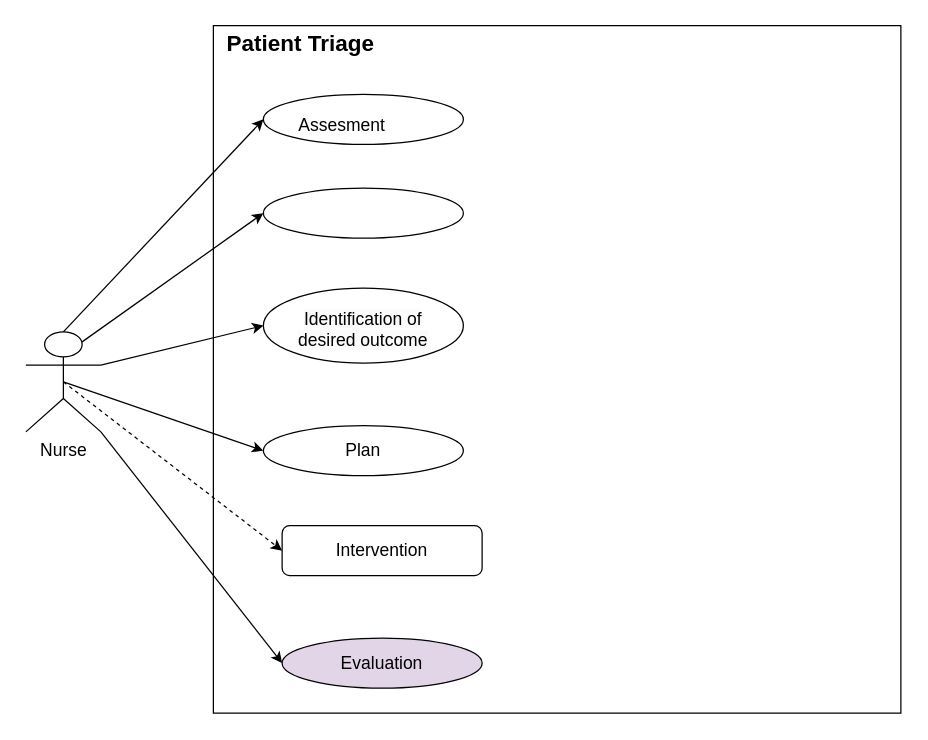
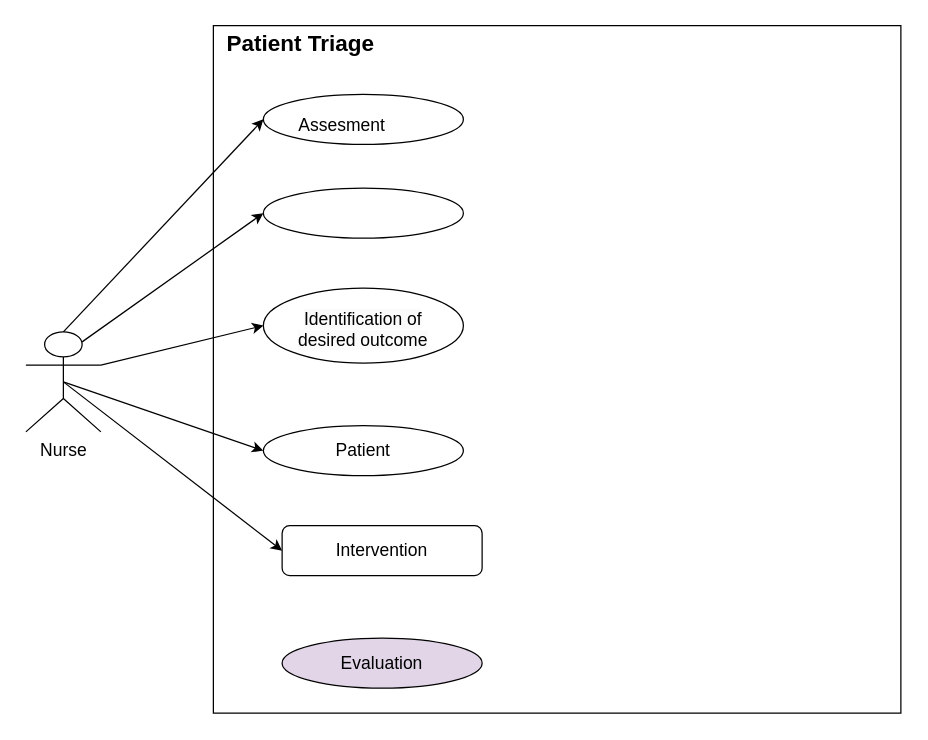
node "Plan": label "Plan" -> "Patient"
edge "Nurse" -> "Intervention": style dashed -> solid
edge "Nurse" -> "Evaluation": removed
